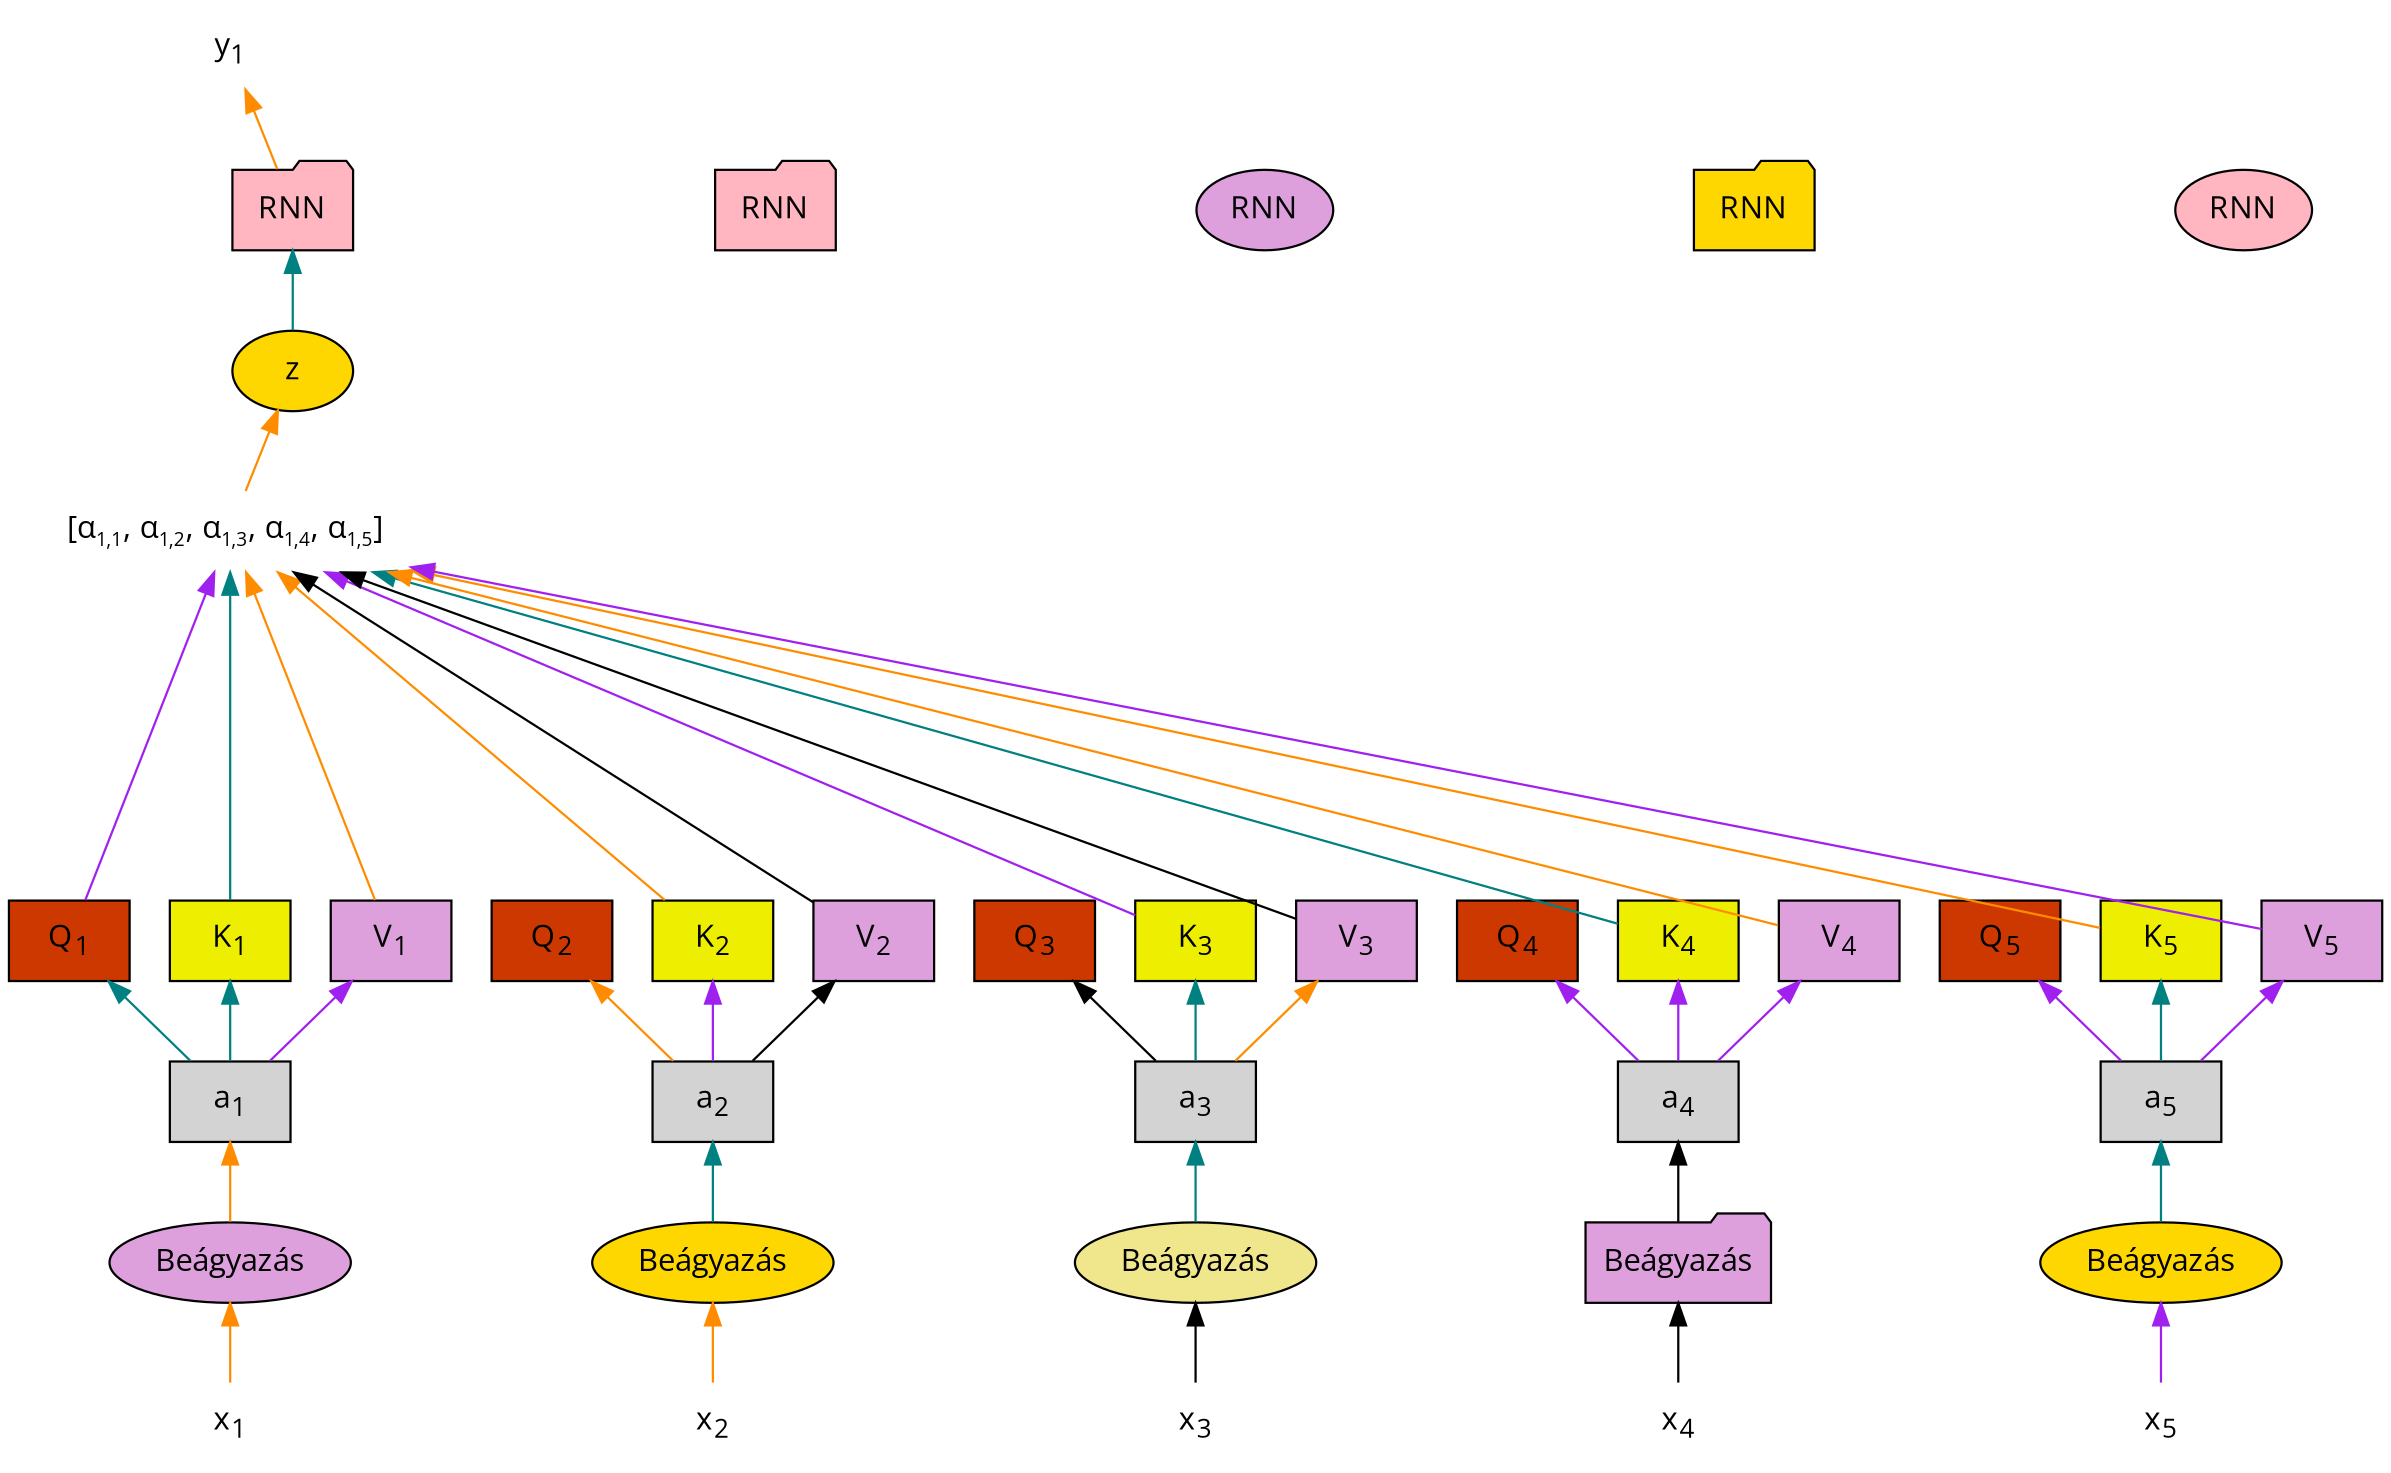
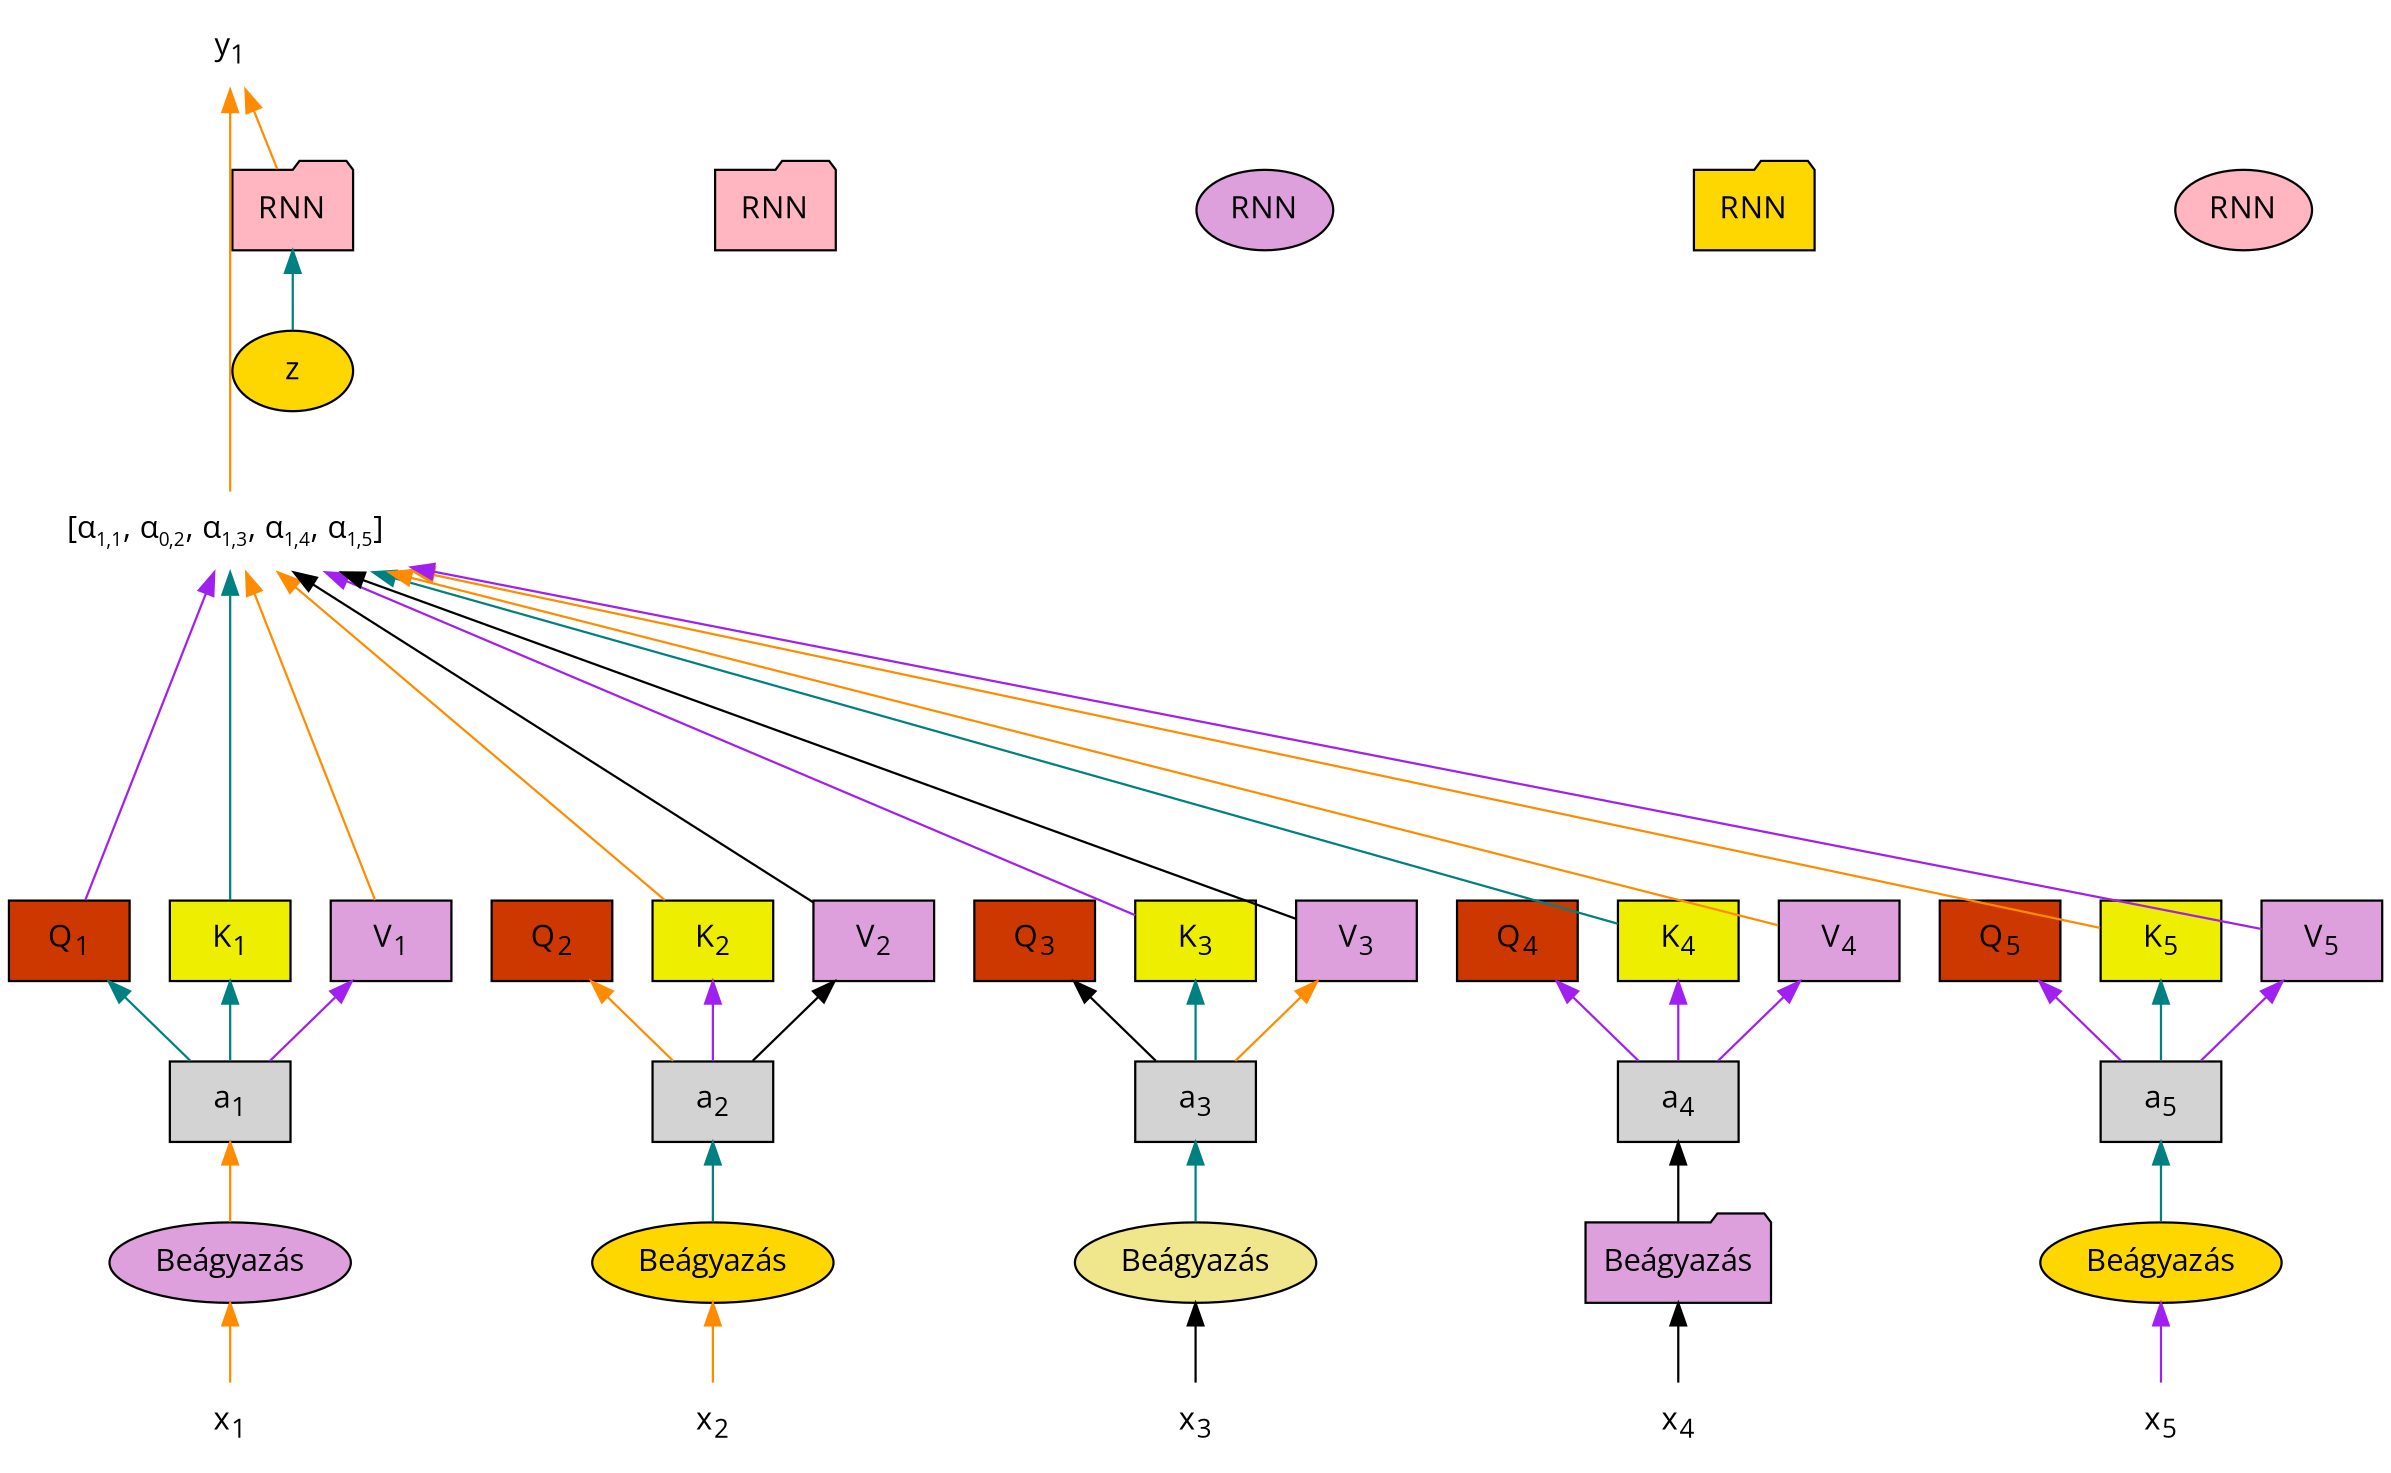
edge "[α" -> "z": now "[α" -> "y"
node "[α": text "1,2" -> "0,2"
